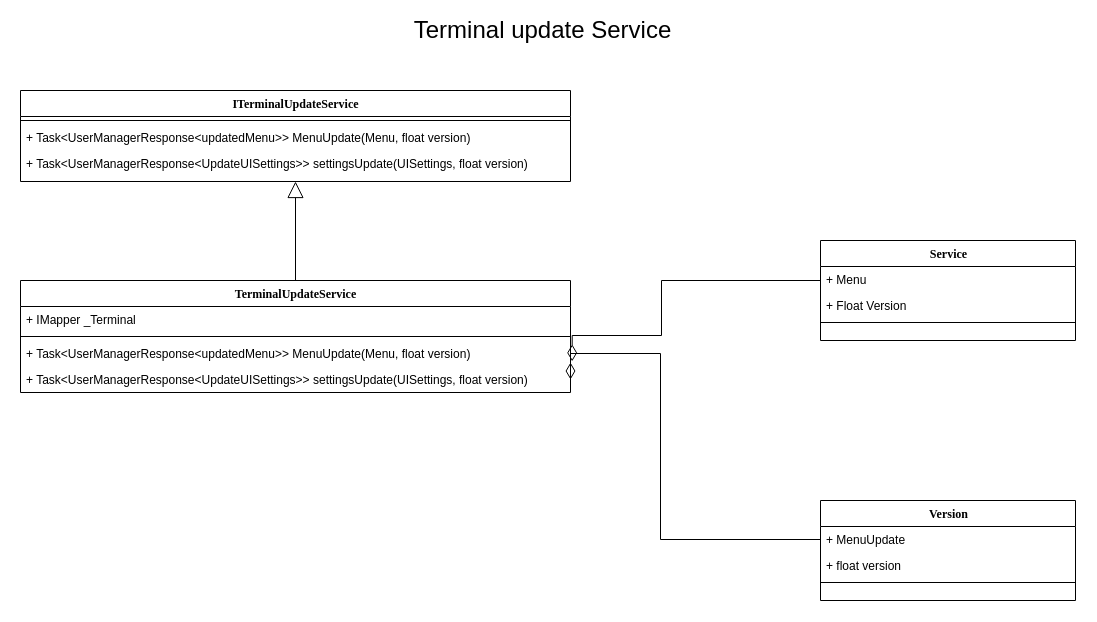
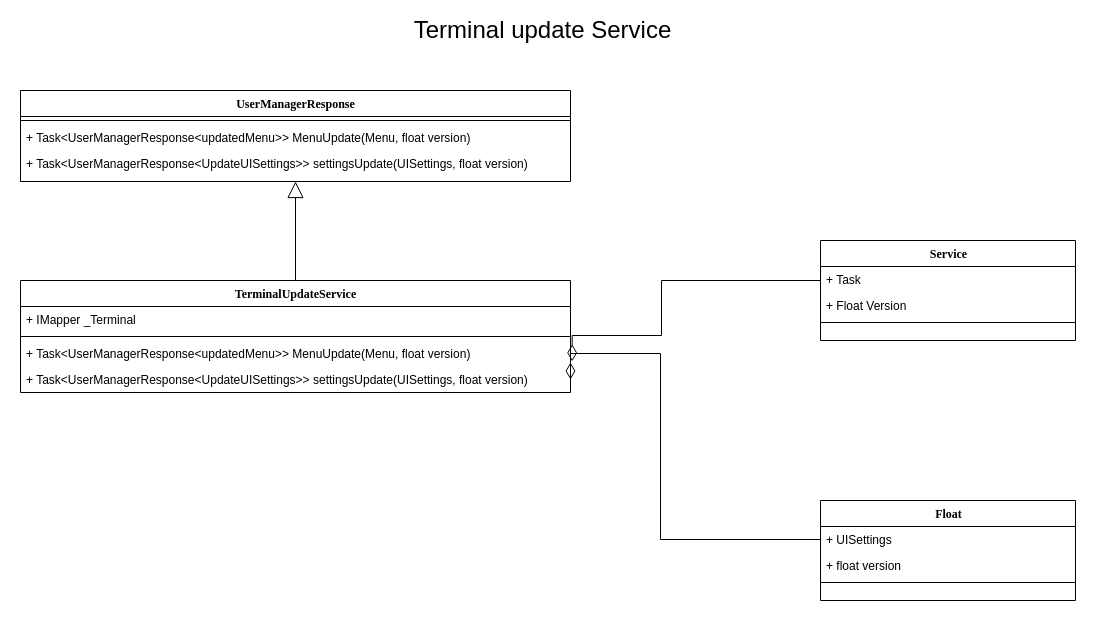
node "ITerminalUpdateService": label "ITerminalUpdateService" -> "UserManagerResponse"
node "+ Menu": label "+ Menu" -> "+ Task"
node "Version": label "Version" -> "Float"
node "+ MenuUpdate": label "+ MenuUpdate" -> "+ UISettings"
